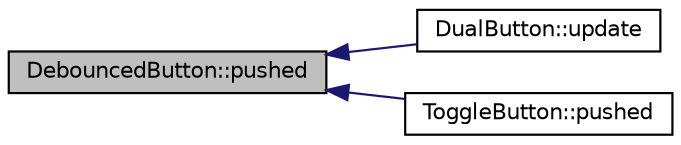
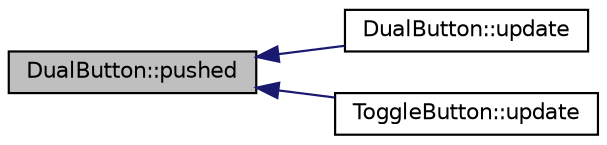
node "DebouncedButton::pushed": label "DebouncedButton::pushed" -> "DualButton::pushed"
node "ToggleButton::pushed": label "ToggleButton::pushed" -> "ToggleButton::update"
